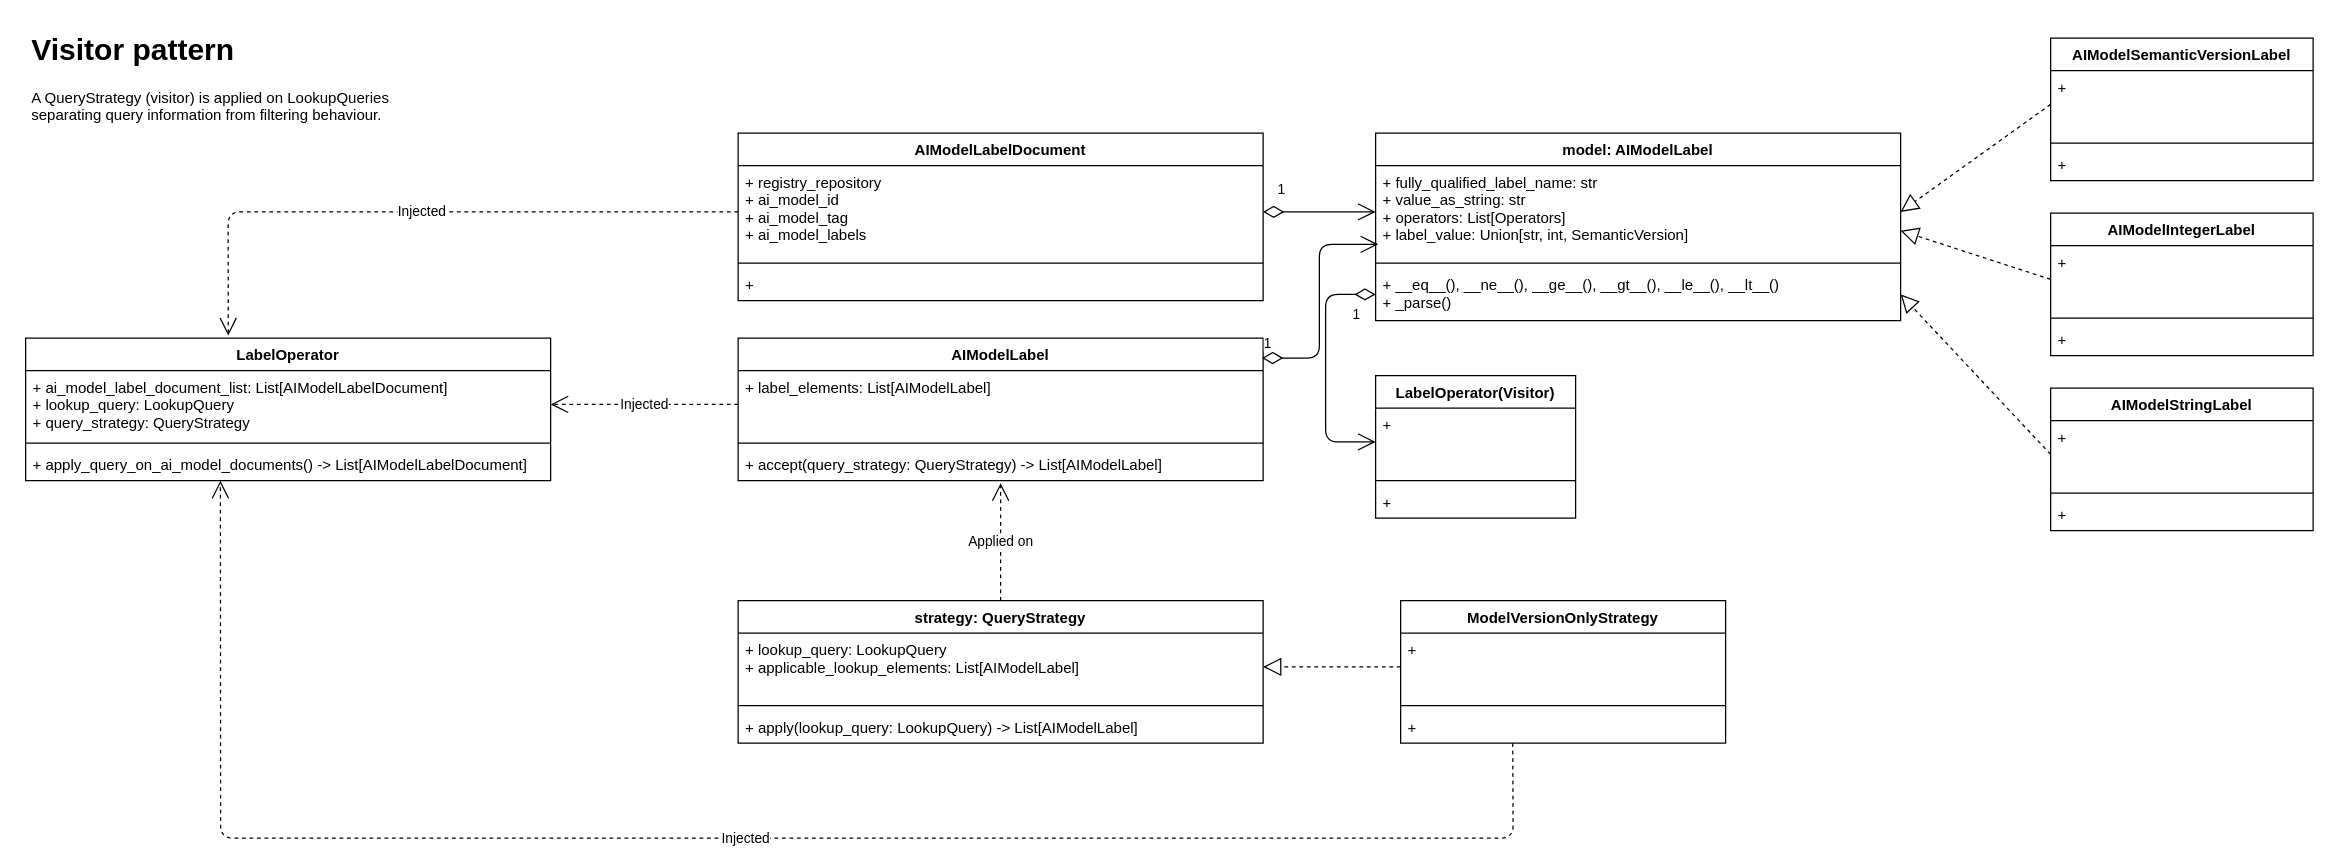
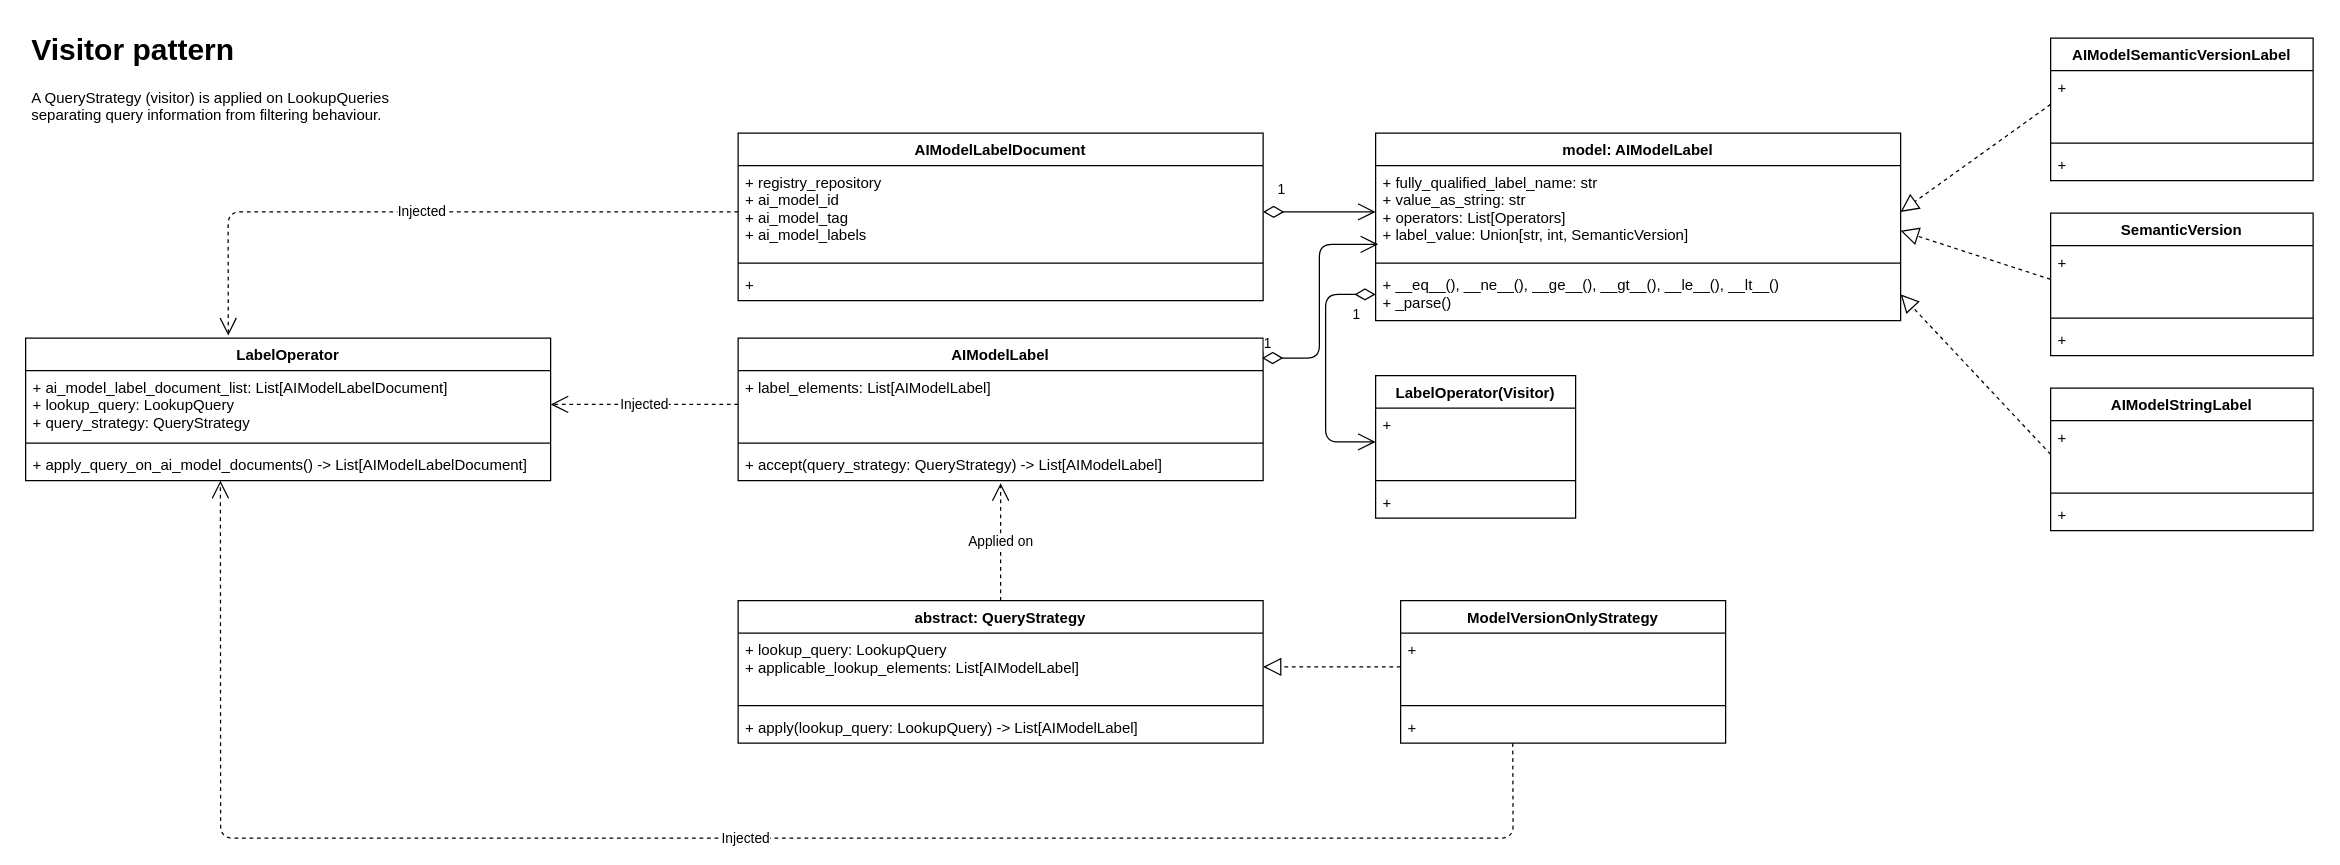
node "AIModelIntegerLabel": label "AIModelIntegerLabel" -> "SemanticVersion"
node "strategy: QueryStrategy": label "strategy: QueryStrategy" -> "abstract: QueryStrategy"
